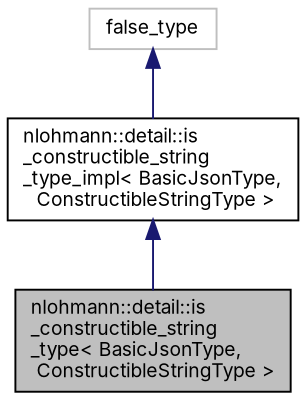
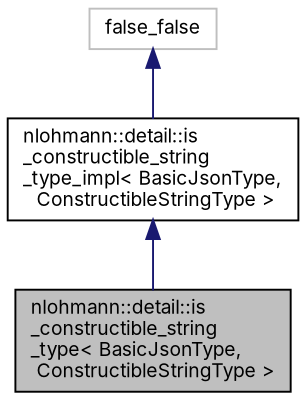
node "false_type": label "false_type" -> "false_false"
